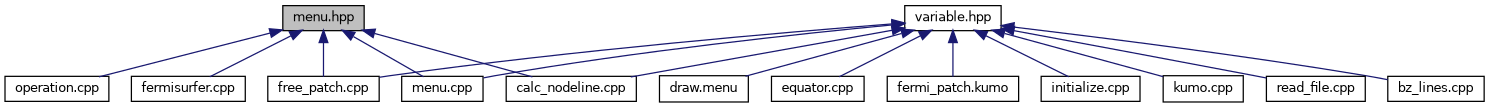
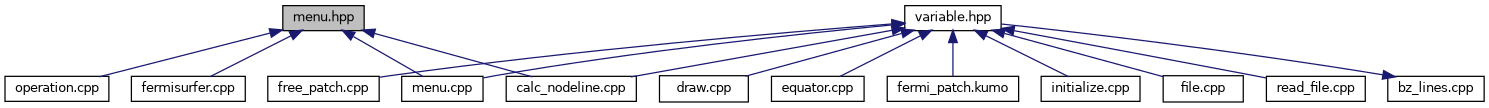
edge "bz_lines.cpp" -> "variable.hpp": reversed
edge "free_patch.cpp" -> "menu.hpp": removed
node "draw.menu": label "draw.menu" -> "draw.cpp"
node "kumo.cpp": label "kumo.cpp" -> "file.cpp"
